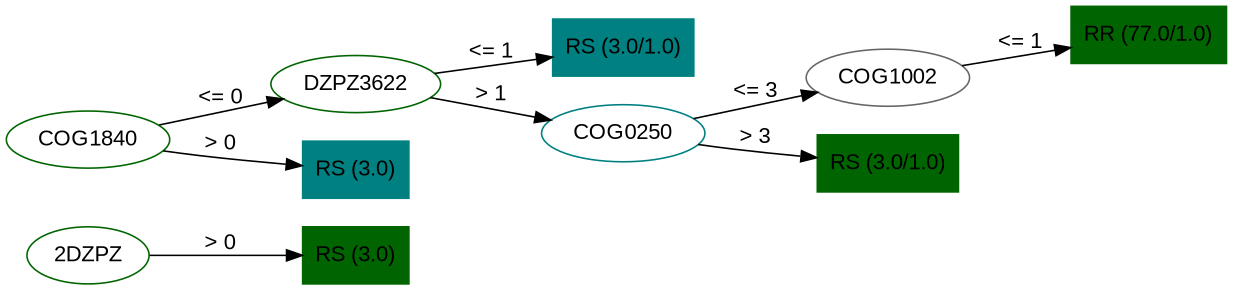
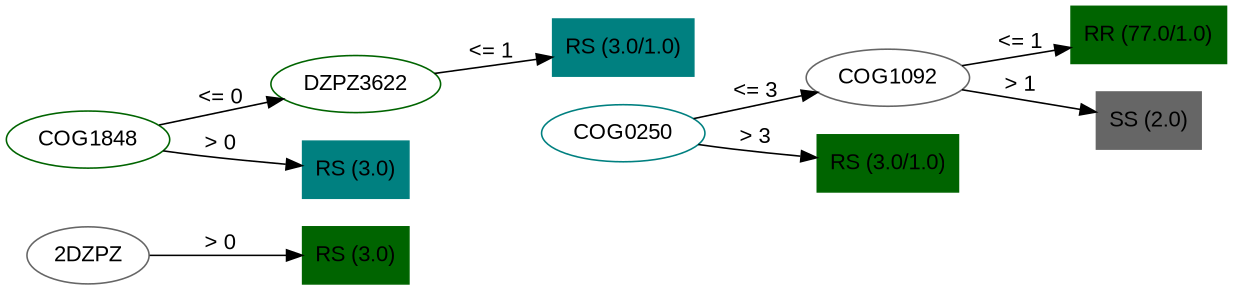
node "COG1002": label "COG1002" -> "COG1092"
edge "DZPZ3622" -> "COG0250": removed, label "> 1"
node "SS (2.0)": added
node "COG1840": label "COG1840" -> "COG1848"
node "2DZPZ": color darkgreen -> gray40
